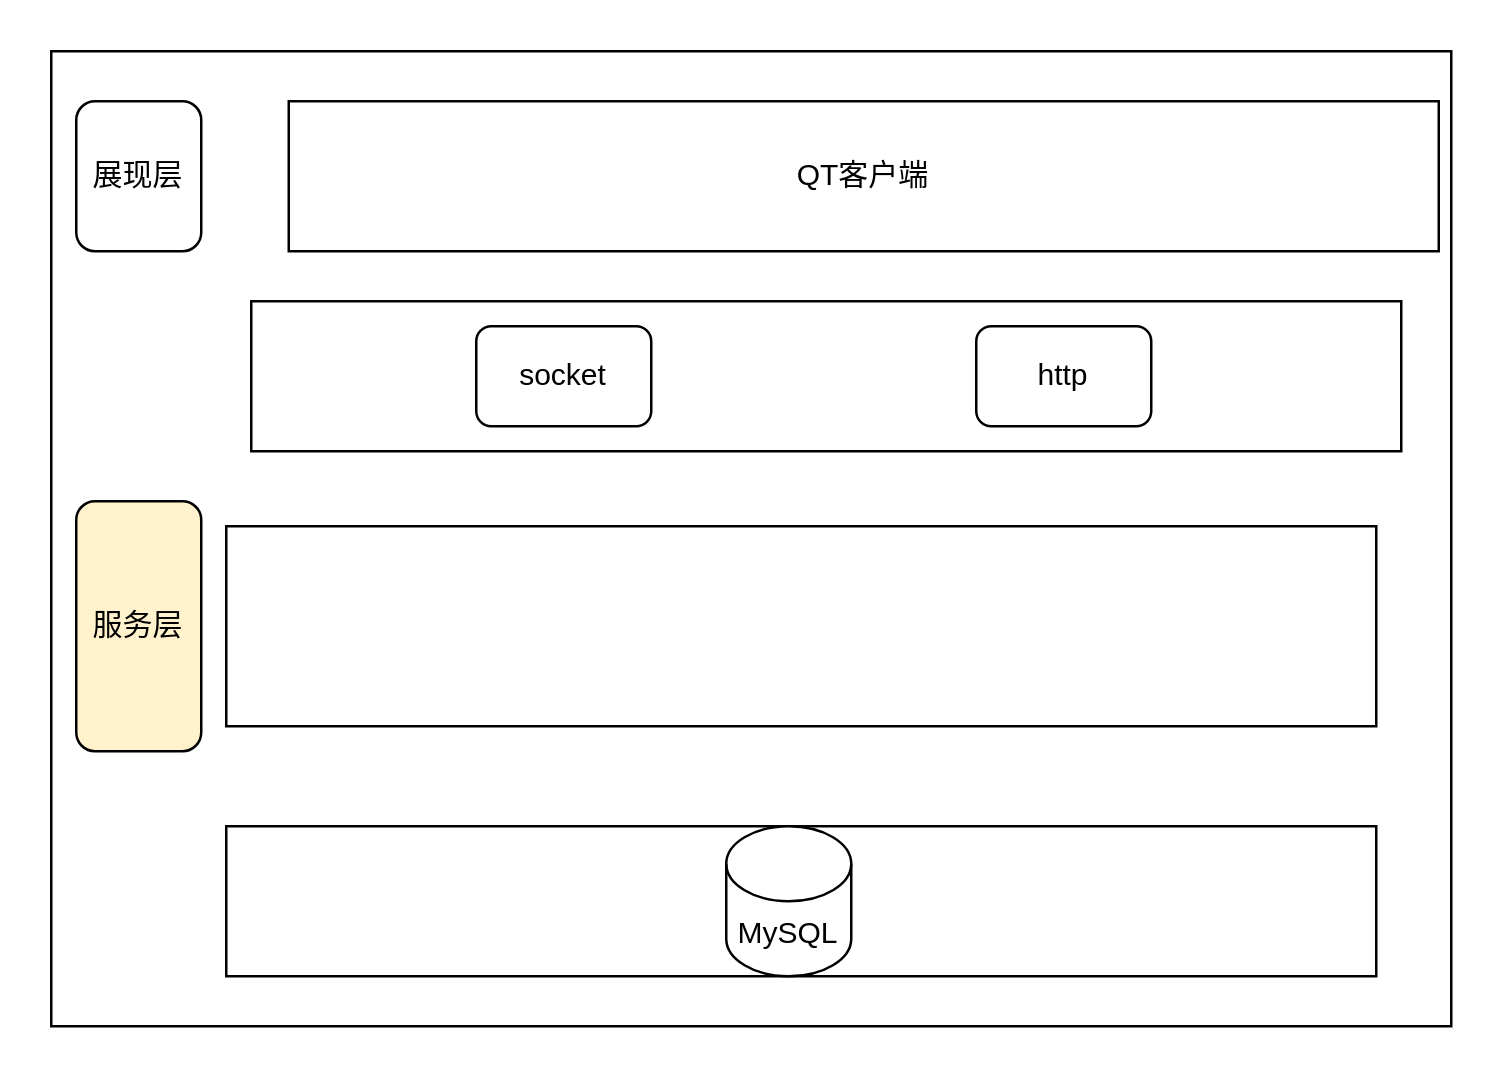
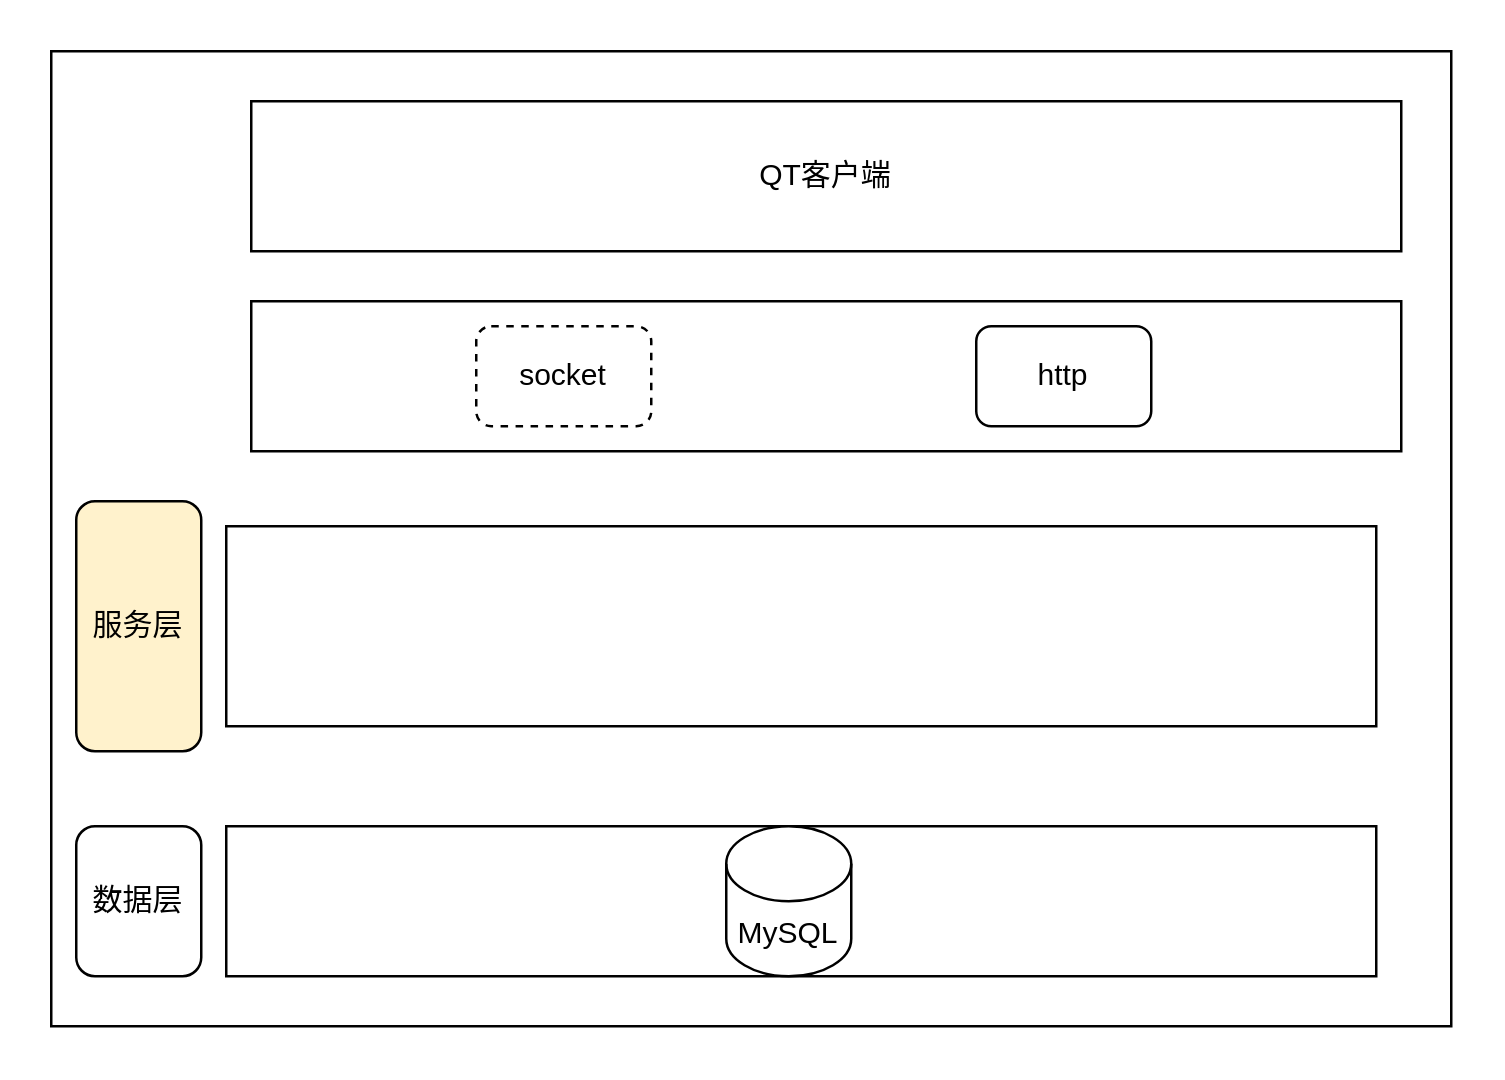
node "展现层": removed
node "QT客户端": moved (864, 176) -> (826, 176)
node "socket": style solid -> dashed
node "数据层": added
